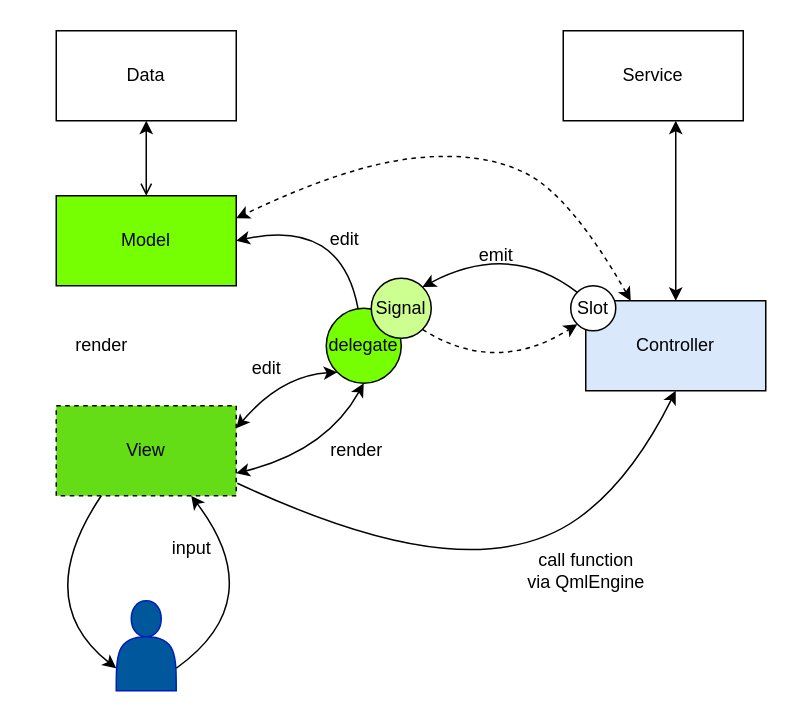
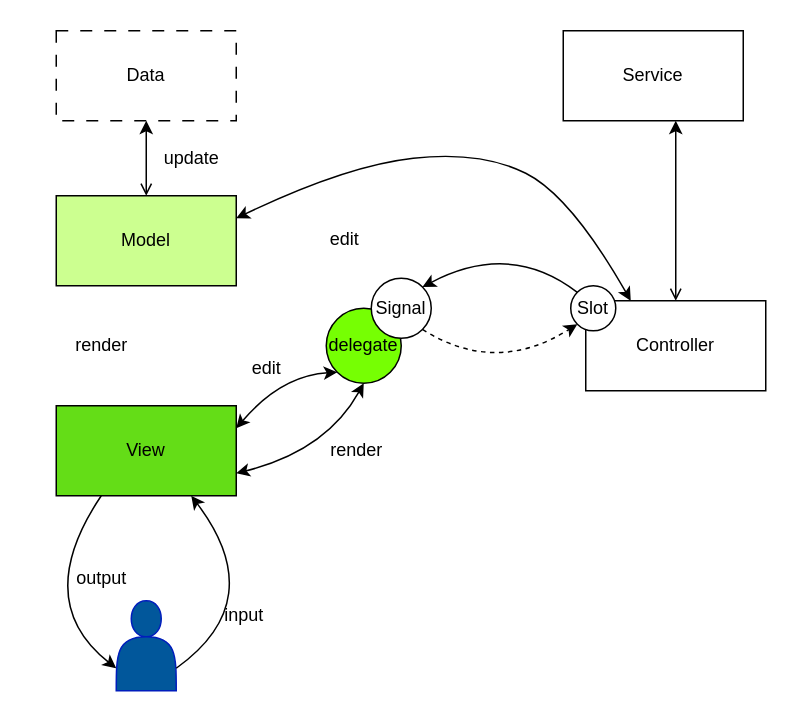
node "Data": style solid -> dashed
edge "Model" -- "Controller": style dashed -> solid
node "update": added
node "Model": fillcolor #76ff03 -> #ccff90
edge "delegate" -> "Model": removed
node "emit": removed
edge "Service" -- "Controller": arrowhead classic -> open
node "Signal": fillcolor #ccff90 -> #ffffff
node "Controller": fillcolor #dae8fc -> #ffffff
node "View": style dashed -> solid
node "input": moved (191, 548) -> (244, 616)
edge "View" -> "Controller": removed
node "call function via QmlEngine": removed
node "output": added
